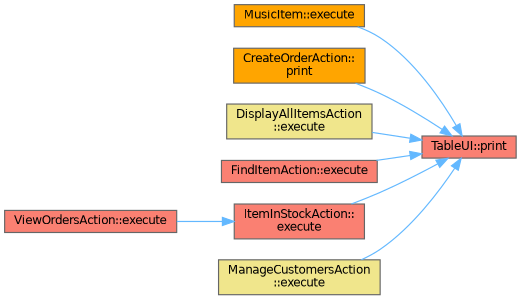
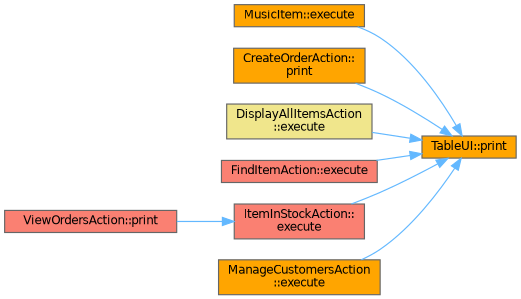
node "TableUI::print": fillcolor salmon -> orange
node "ViewOrdersAction::execute": label "ViewOrdersAction::execute" -> "ViewOrdersAction::print"
node "ManageCustomersAction ::execute": fillcolor khaki -> orange
